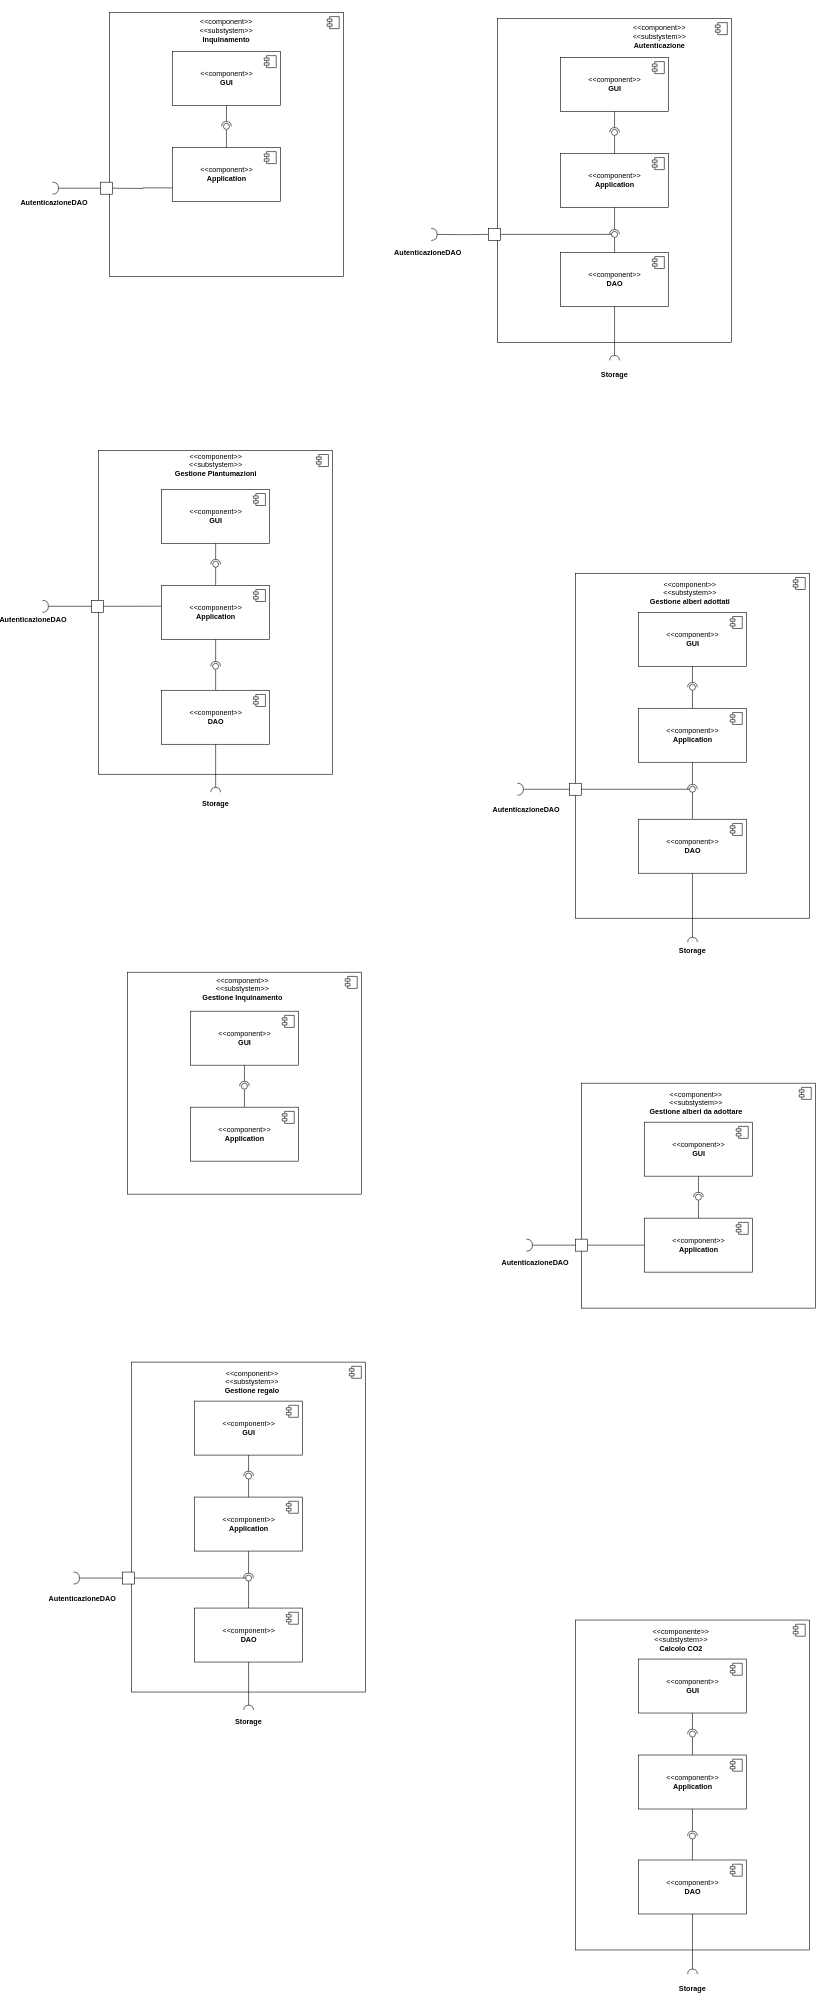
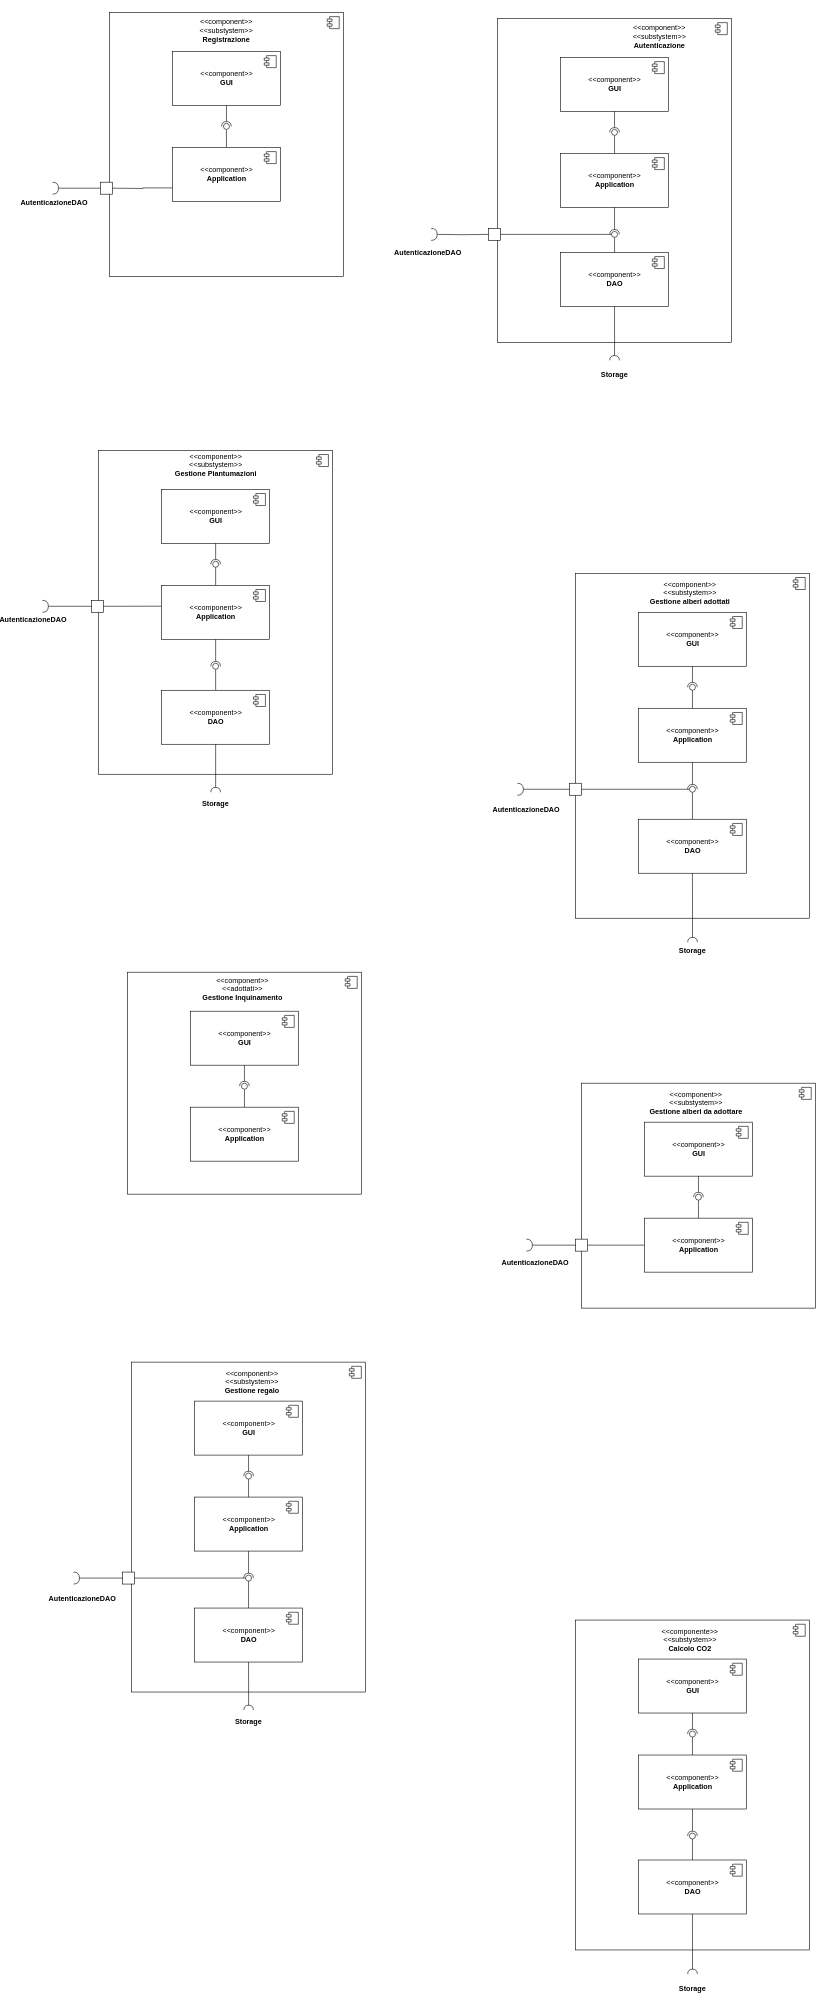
node "<<component>> <<substystem>> Inquinamento": label "<<component>> <<substystem>> Inquinamento" -> "<<component>> <<substystem>> Registrazione"
node "<<component>> <<substystem>> Gestione Inquinamento": label "<<component>> <<substystem>> Gestione Inquinamento" -> "<<component>> <<adottati>> Gestione Inquinamento"
node "<<componente>> <<substystem>> Calcolo CO2": moved (681, 1640) -> (690, 1640)
